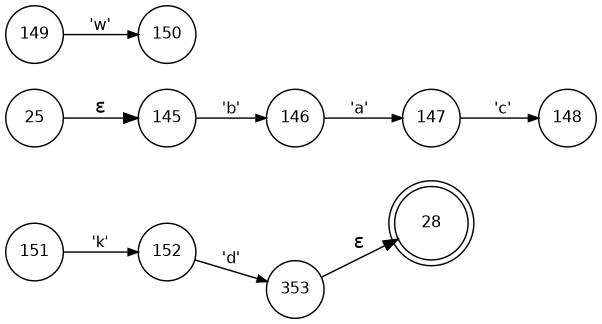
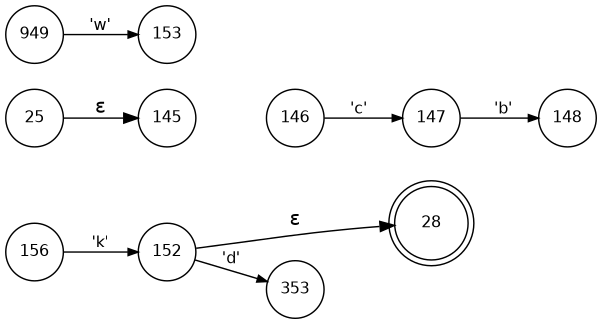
node "149": label "149" -> "949"
node "150": label "150" -> "153"
edge "146" -> "147": label "'a'" -> "'c'"
edge "147" -> "148": label "'c'" -> "'b'"
edge "145" -> "146": removed, label "'b'"
node "151": label "151" -> "156"
edge "353" -> "28": now "152" -> "28"
